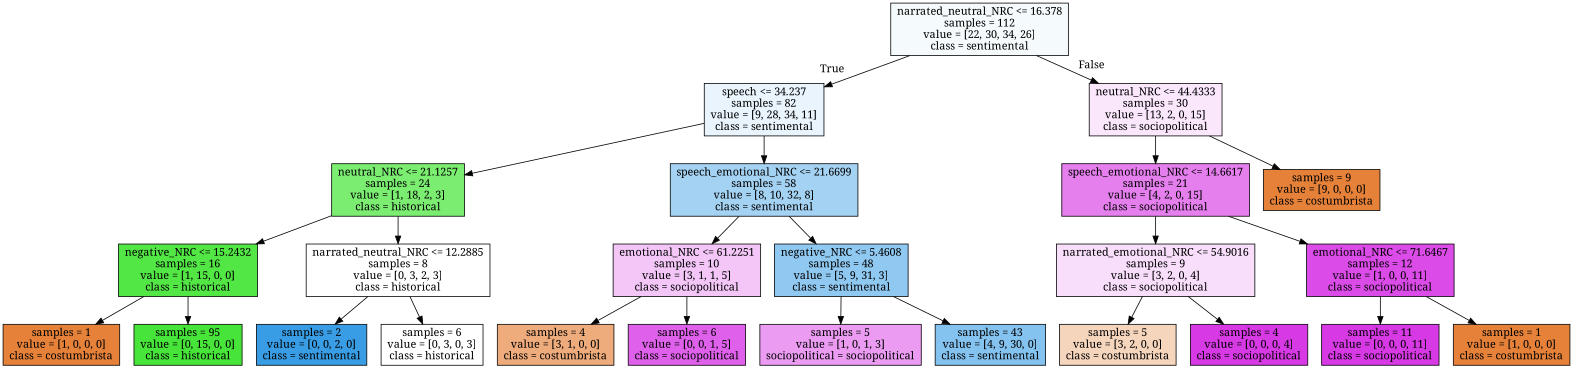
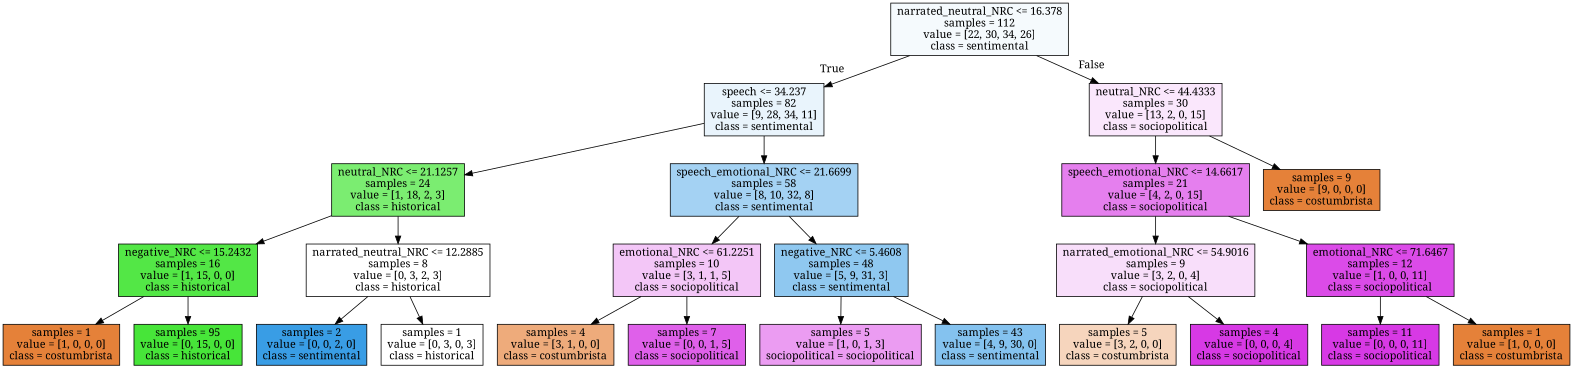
node "samples = 6 value = [0, 3, 0, 3] class = historical": label "samples = 6 value = [0, 3, 0, 3] class = historical" -> "samples = 1 value = [0, 3, 0, 3] class = historical"
node "samples = 6 value = [0, 0, 1, 5] class = sociopolitical": label "samples = 6 value = [0, 0, 1, 5] class = sociopolitical" -> "samples = 7 value = [0, 0, 1, 5] class = sociopolitical"
